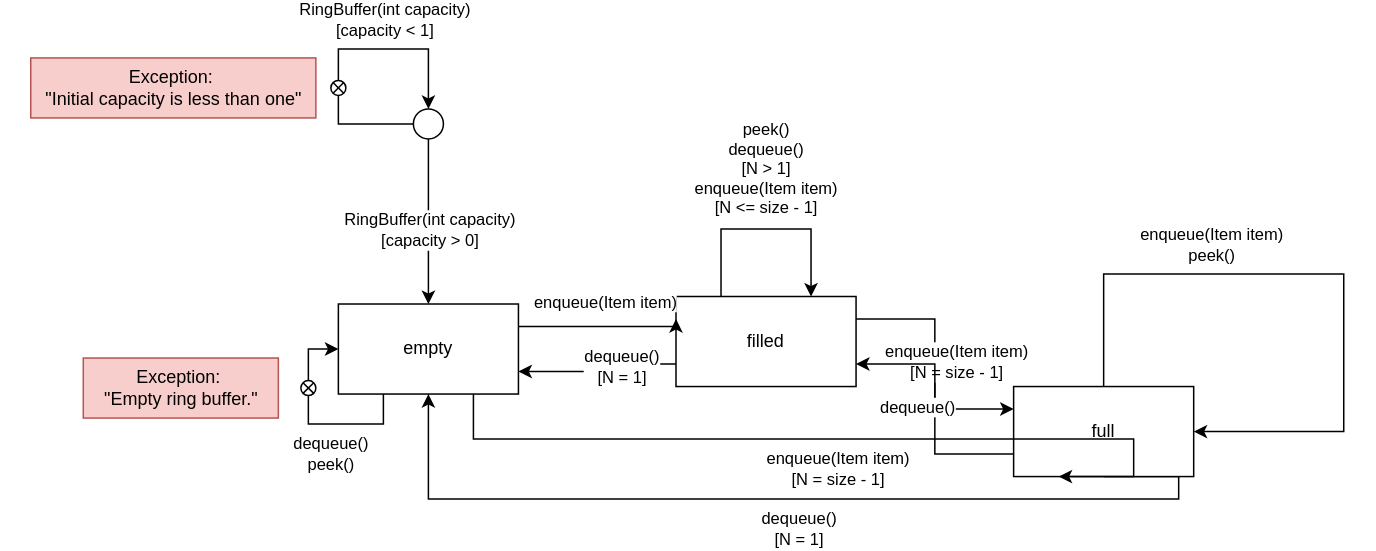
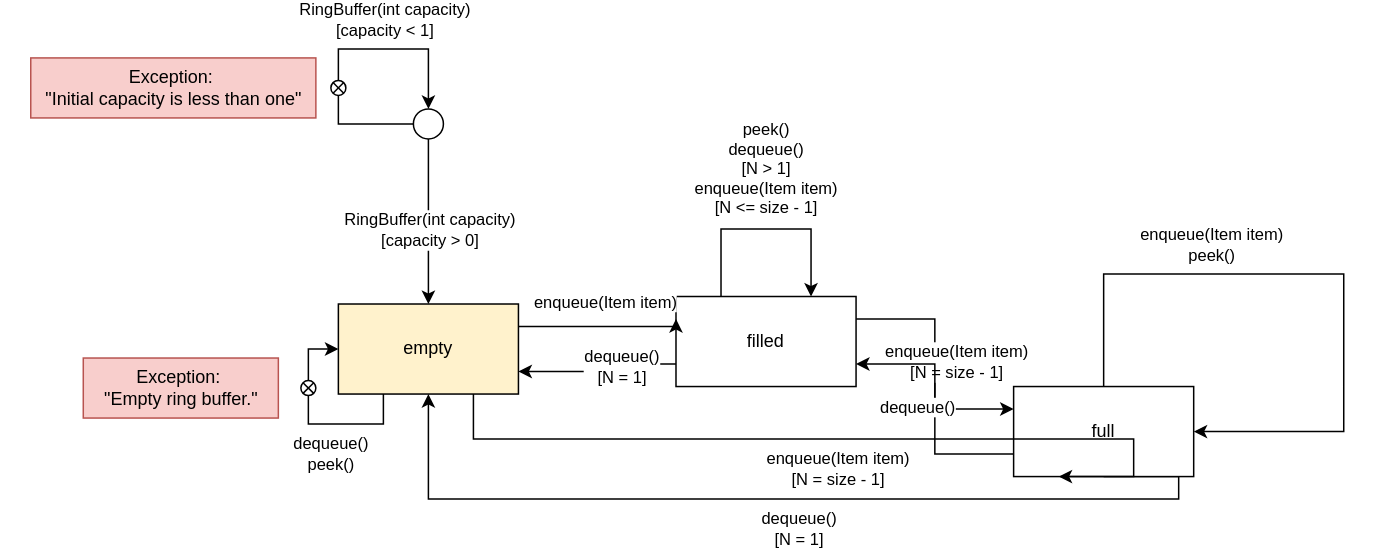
node "empty": fillcolor #ffffff -> #fff2cc
